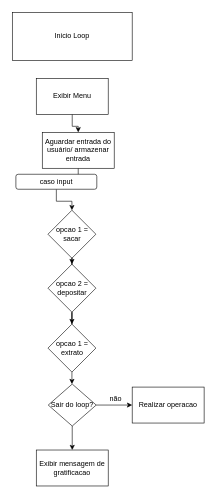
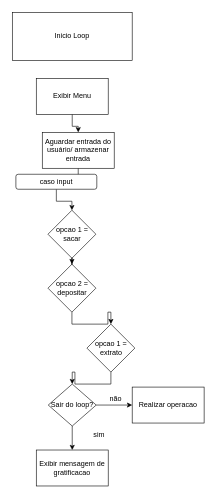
node "opcao 1 = extrato": moved (72, 348) -> (111, 348)
node "sim": added
